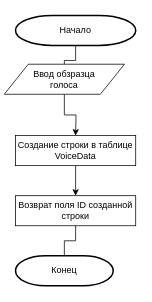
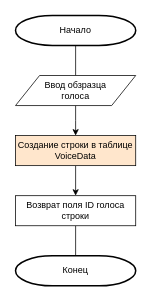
node "Ввод обзразца голоса": moved (64, 79) -> (75, 90)
node "Создание строки в таблице VoiceData": fillcolor #ffffff -> #ffe6cc
node "Возврат поля ID созданной строки": label "Возврат поля ID созданной строки" -> "Возврат поля ID голоса строки"
node "Конец": size 98x30 -> 120x30
